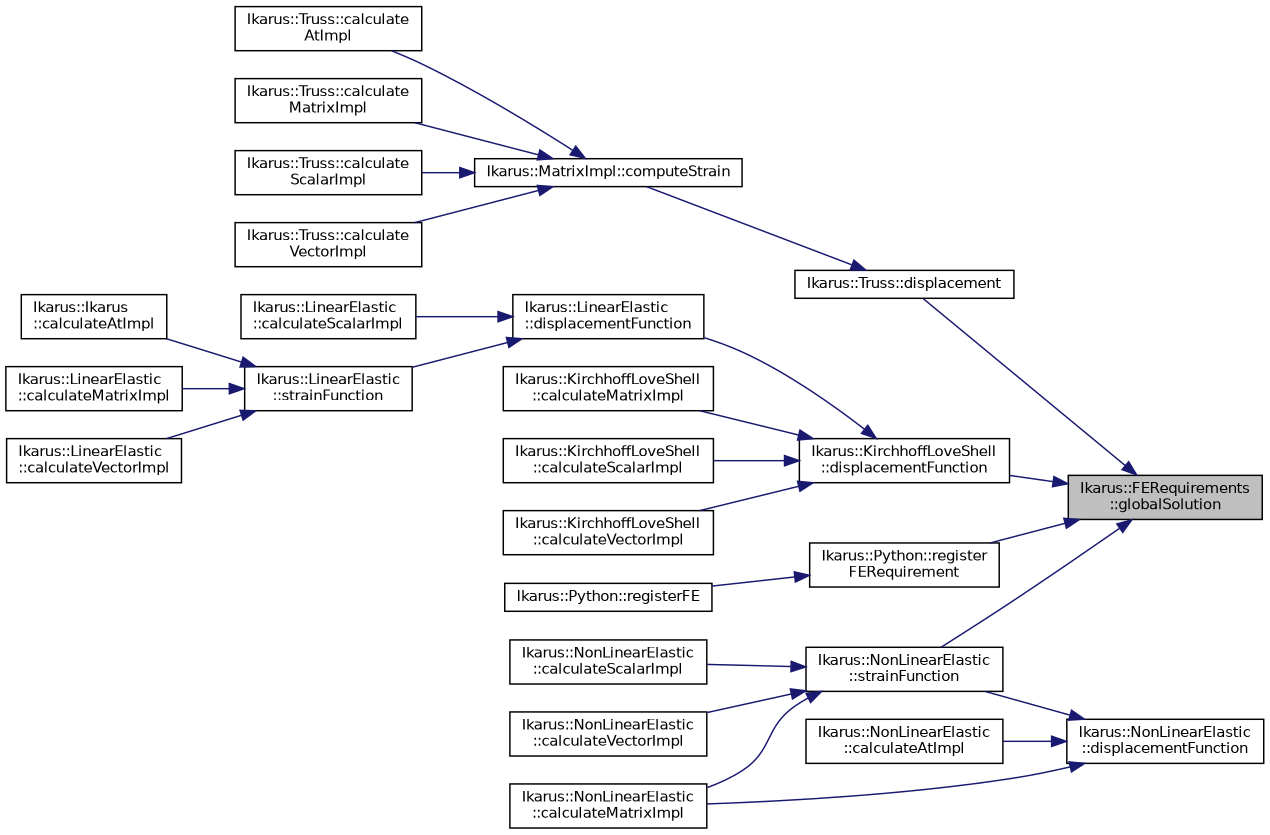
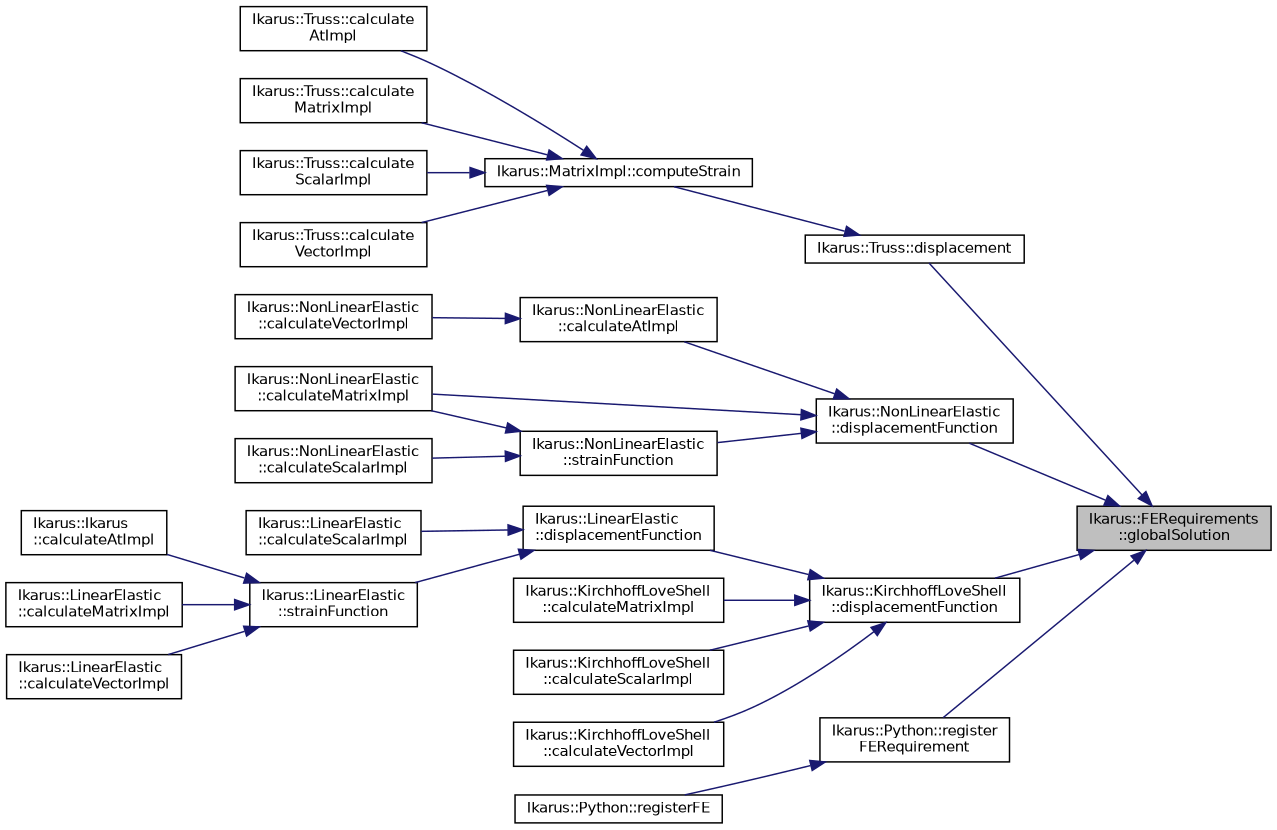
edge "Ikarus::NonLinearElastic ::strainFunction" -> "Ikarus::FERequirements ::globalSolution": now "Ikarus::NonLinearElastic ::displacementFunction" -> "Ikarus::FERequirements ::globalSolution"
edge "Ikarus::NonLinearElastic ::calculateVectorImpl" -> "Ikarus::NonLinearElastic ::strainFunction": now "Ikarus::NonLinearElastic ::calculateVectorImpl" -> "Ikarus::NonLinearElastic ::calculateAtImpl"
